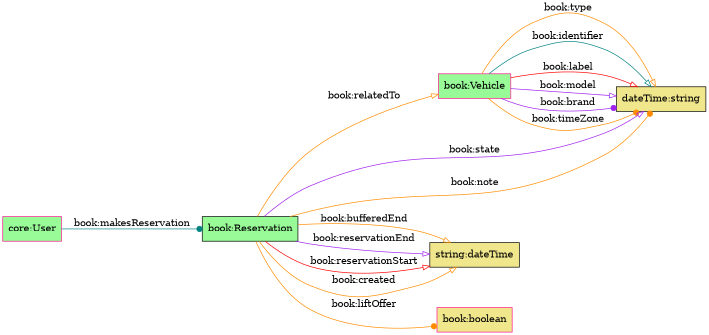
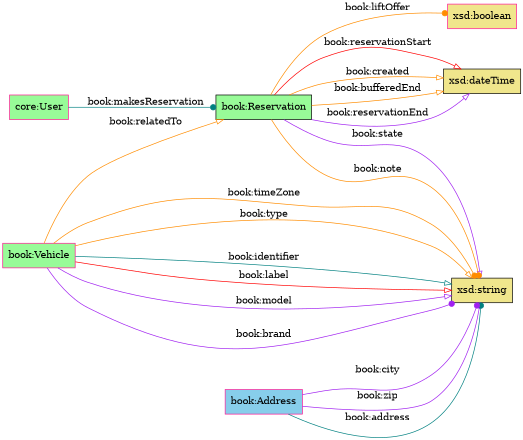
node "dateTime:string": label "dateTime:string" -> "xsd:string"
edge "book:Reservation" -> "book:Vehicle": reversed
node "string:dateTime": label "string:dateTime" -> "xsd:dateTime"
node "book:boolean": label "book:boolean" -> "xsd:boolean"
node "book:Address": added
